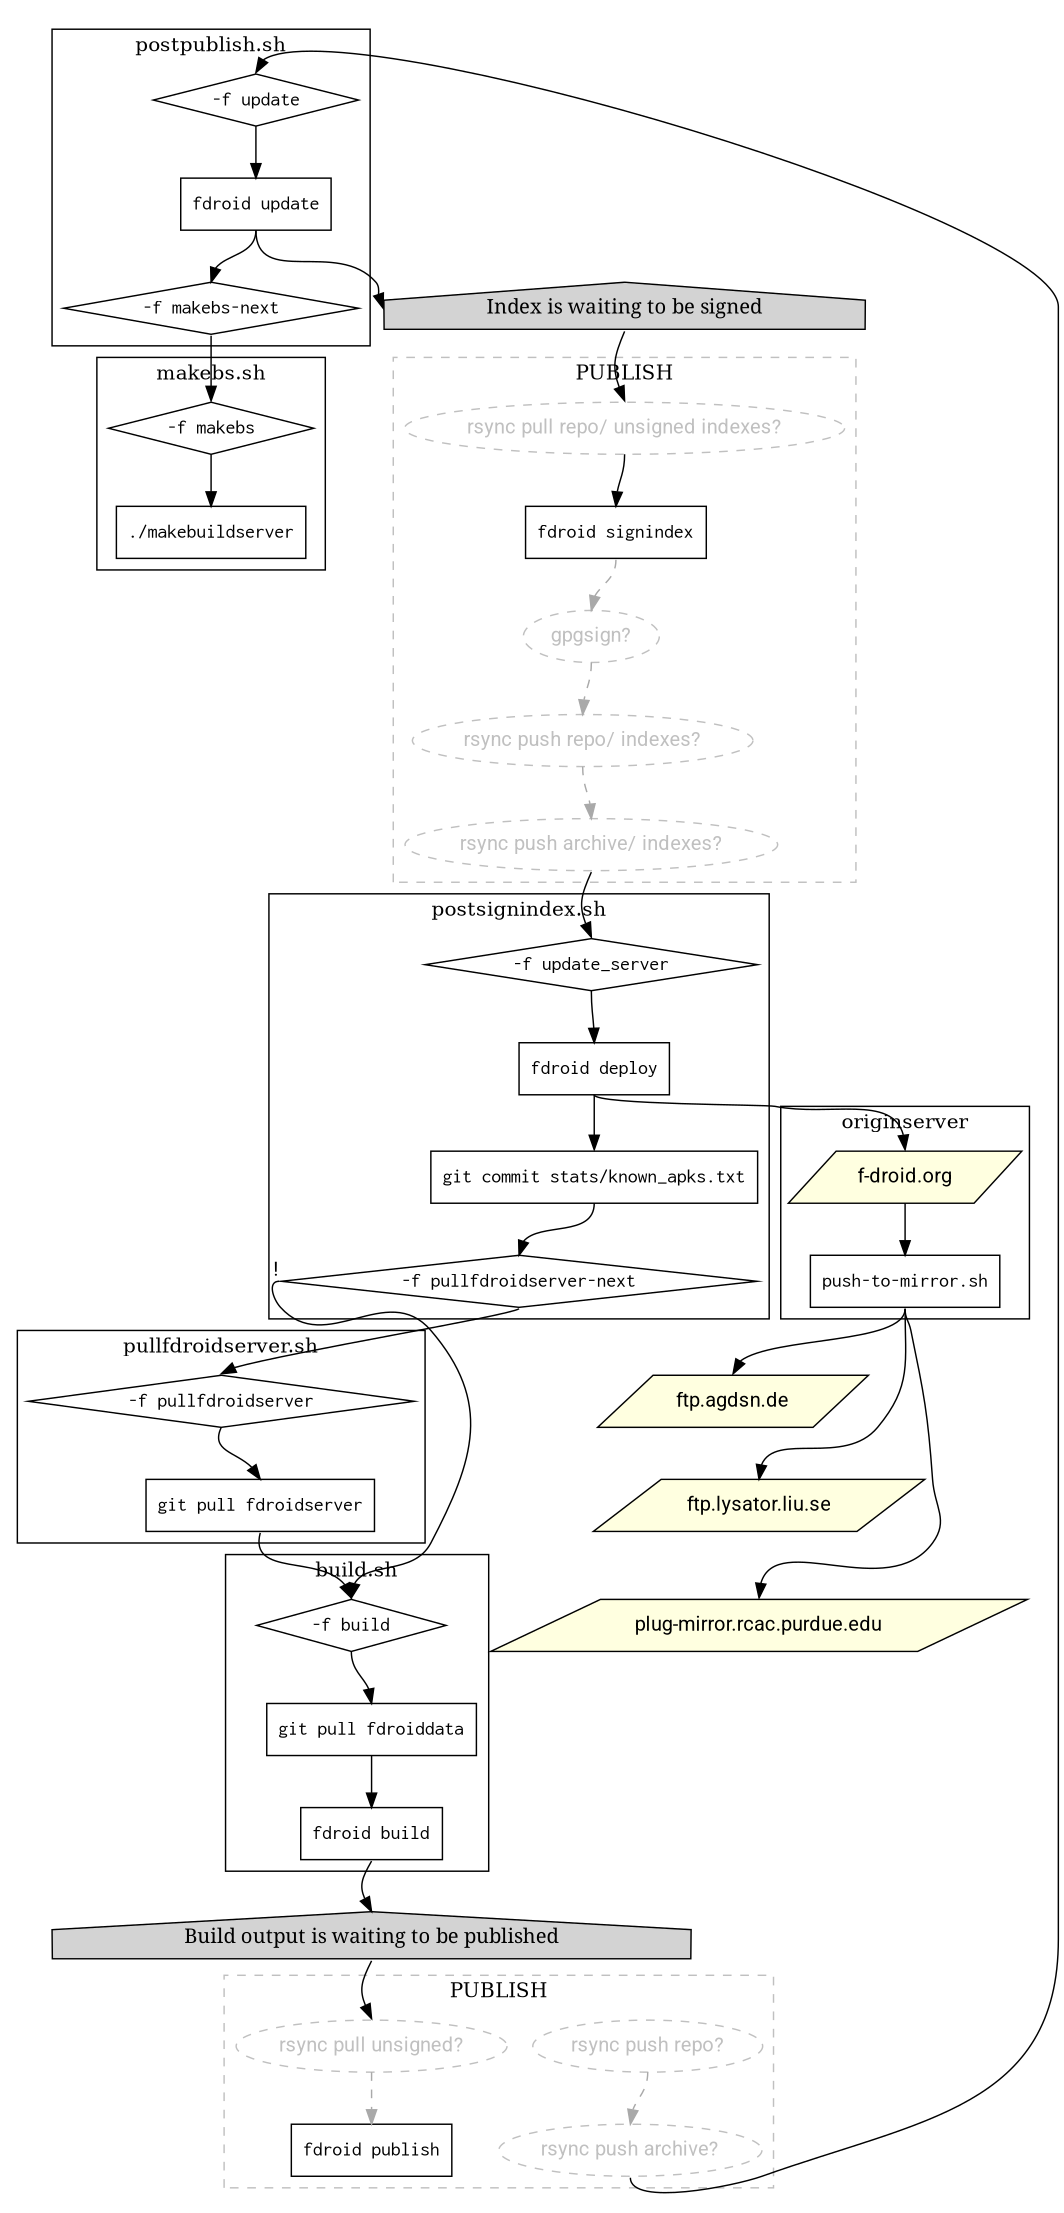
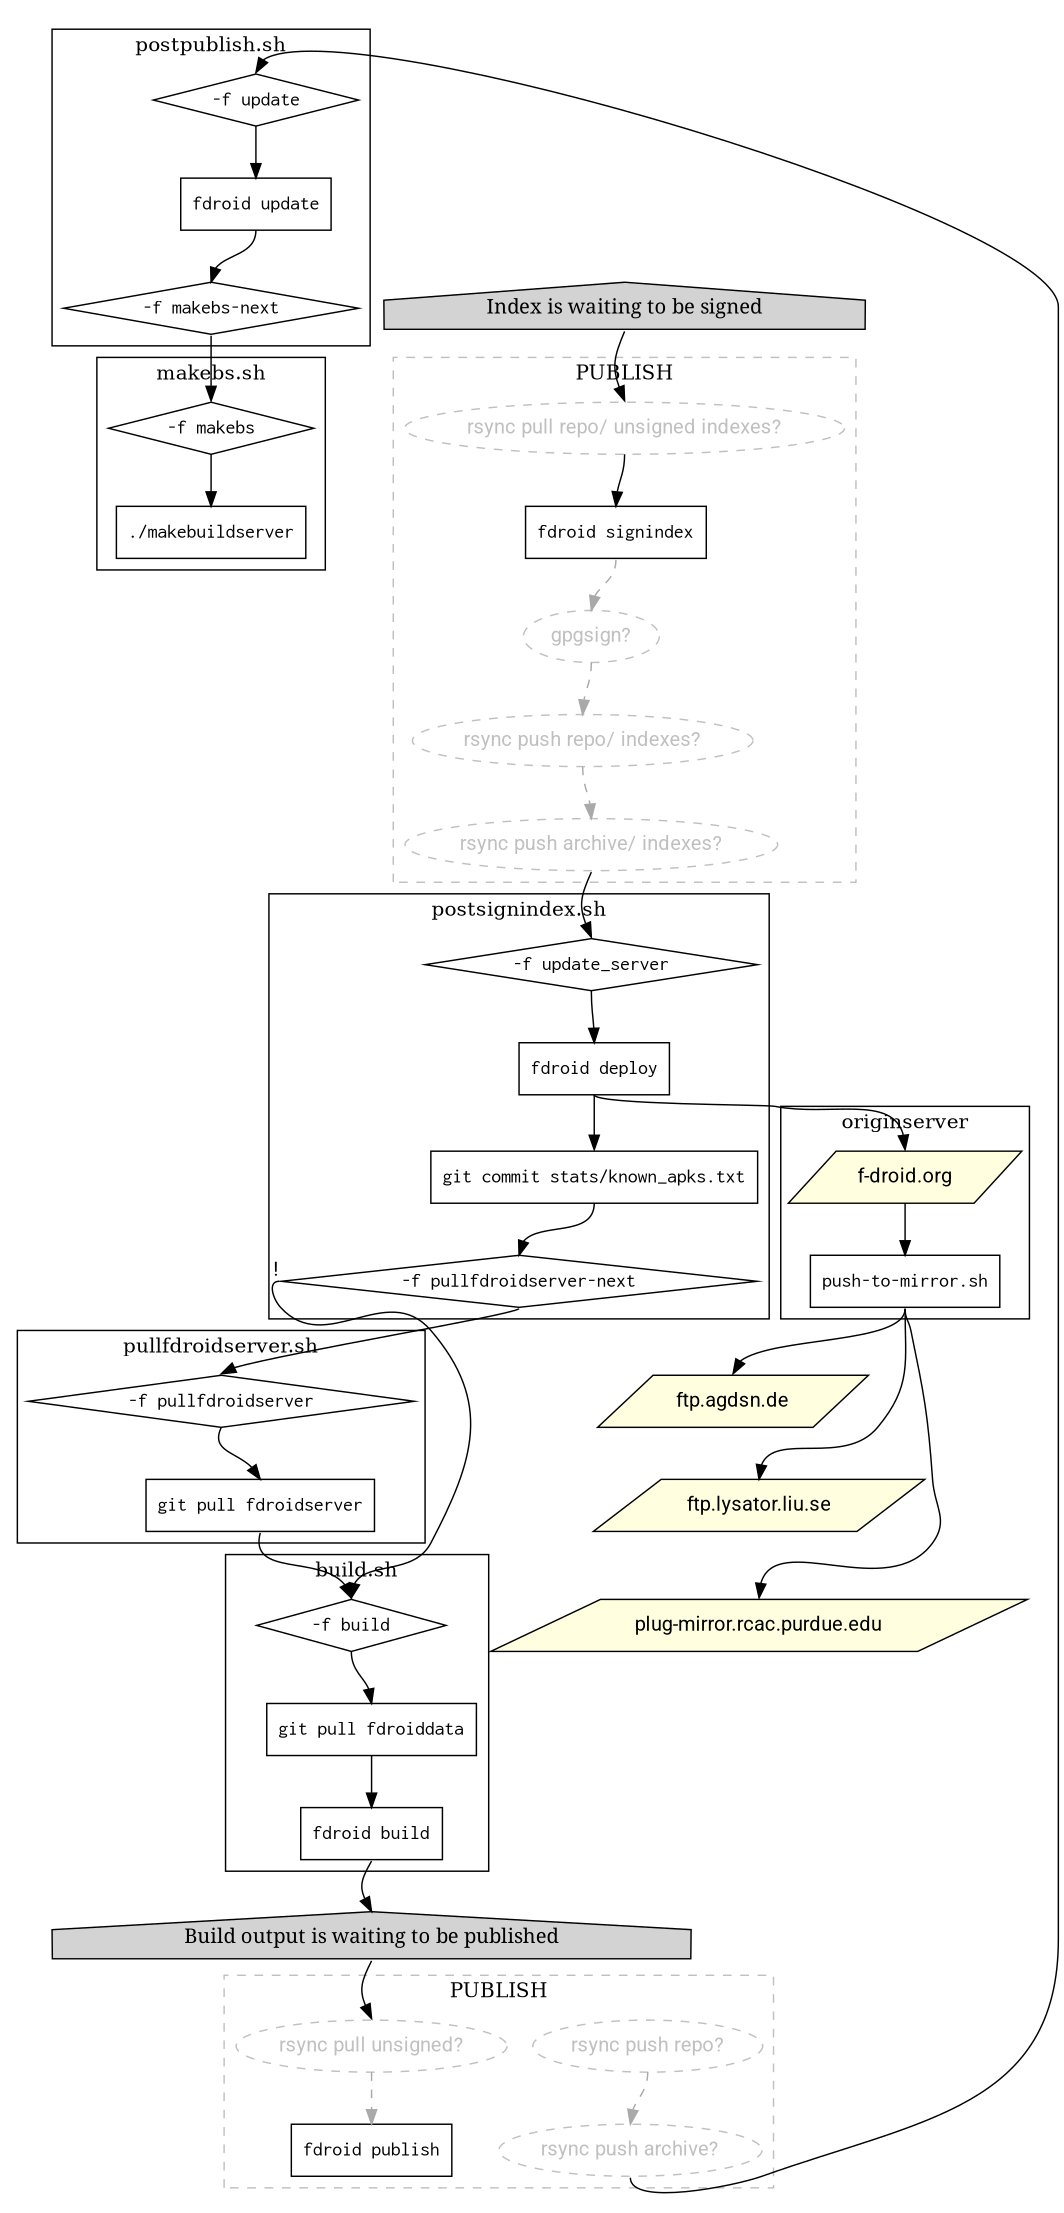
edge "fdroid update" -> "Index is waiting to be signed": removed
